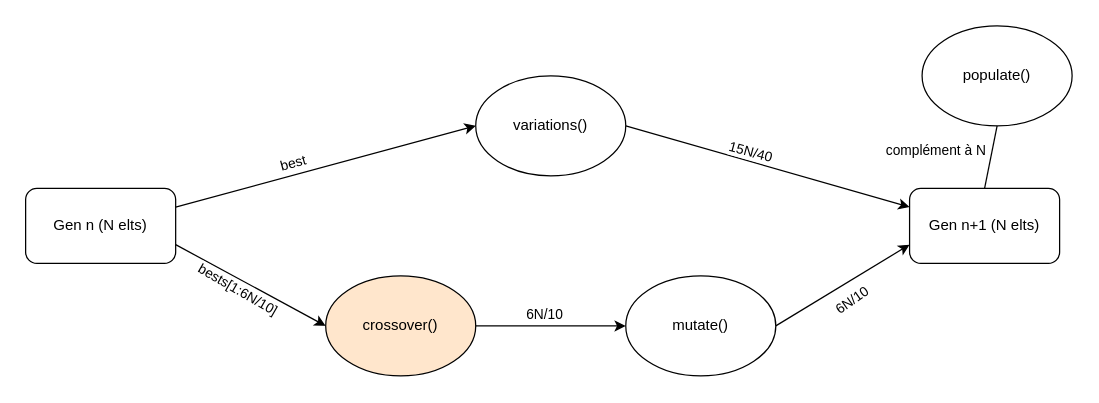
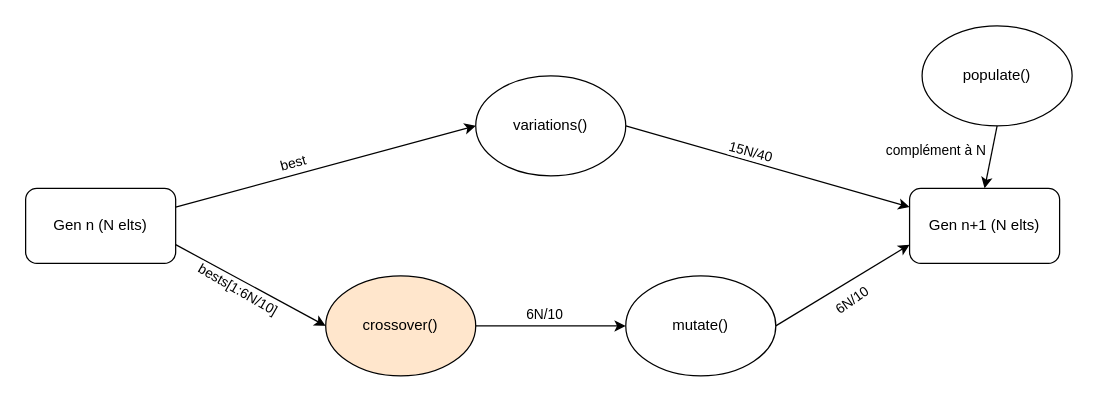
edge "populate()" -- "Gen n+1 (N elts)": arrowhead none -> classic
